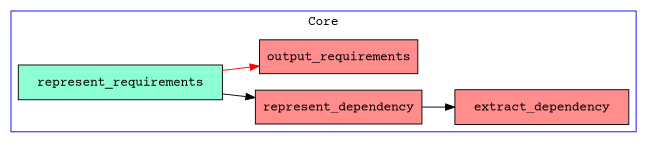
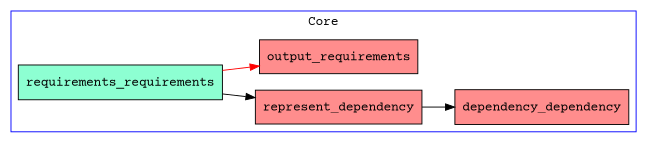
node "represent_requirements": label "represent_requirements" -> "requirements_requirements"
node "extract_dependency": label "extract_dependency" -> "dependency_dependency"
